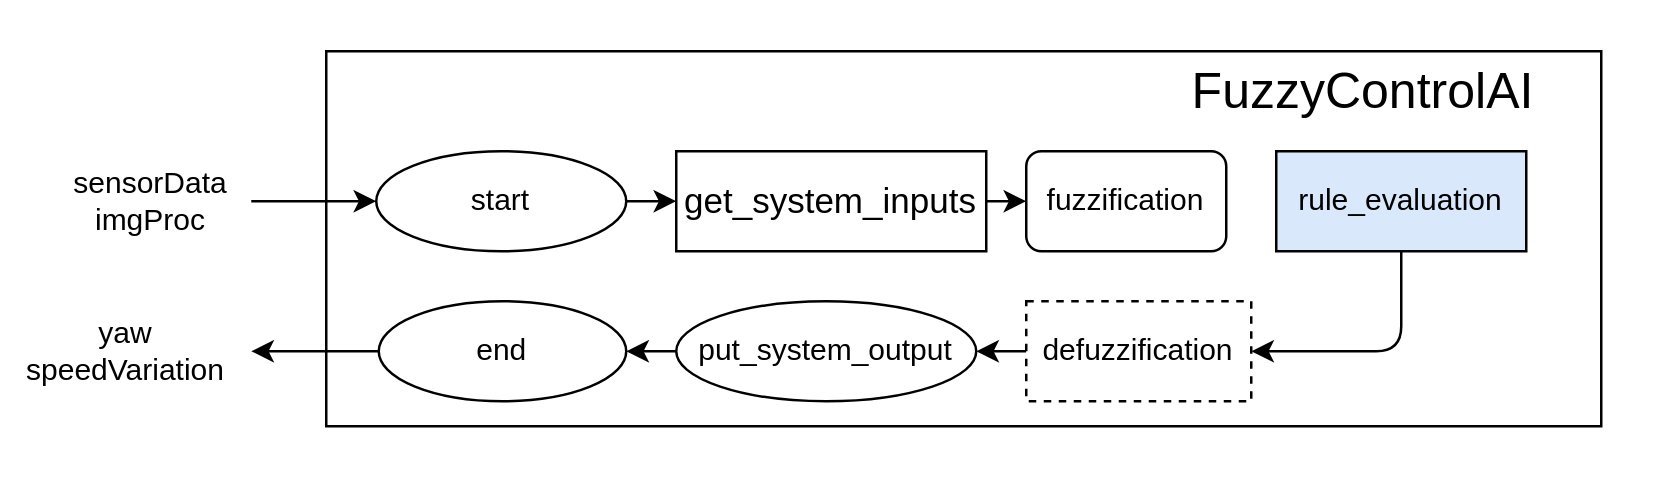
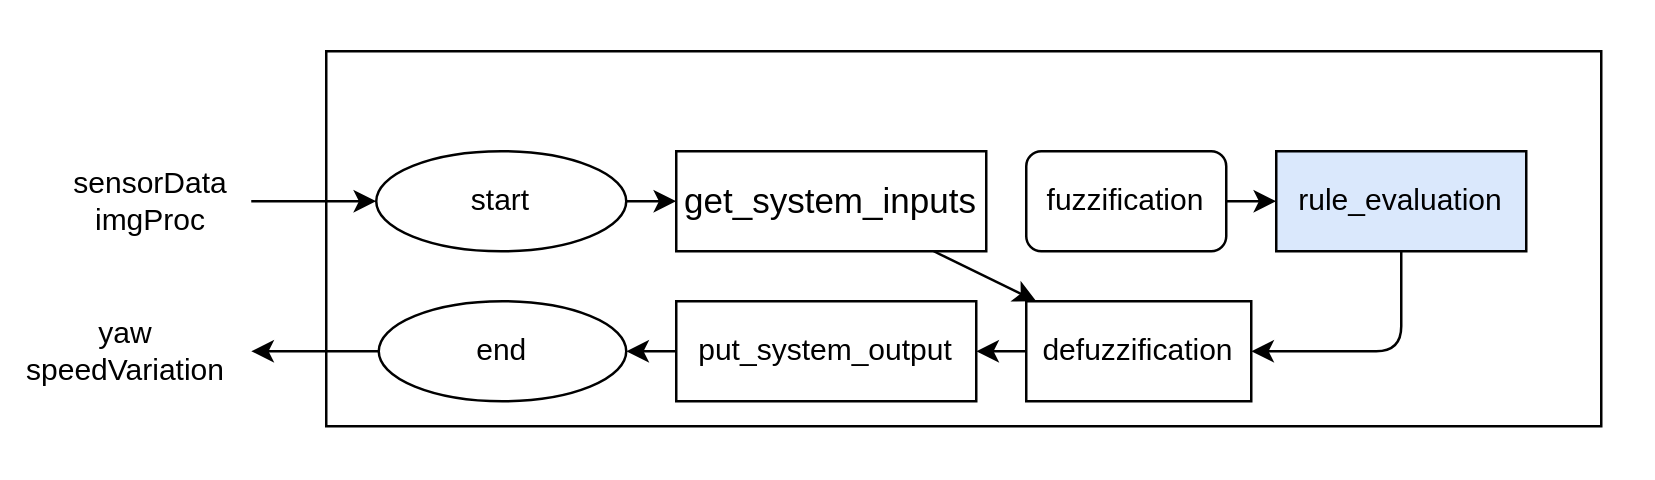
node "FuzzyControlAI": removed
edge "get_system_inputs" -> "fuzzification": now "get_system_inputs" -> "defuzzification"
edge "fuzzification" -> "rule_evaluation": added
node "put_system_output": shape ellipse -> rectangle
node "defuzzification": style dashed -> solid
